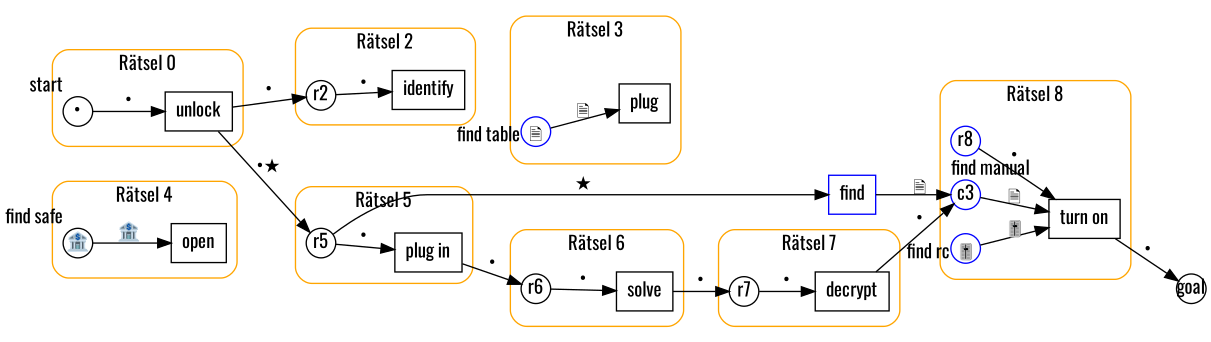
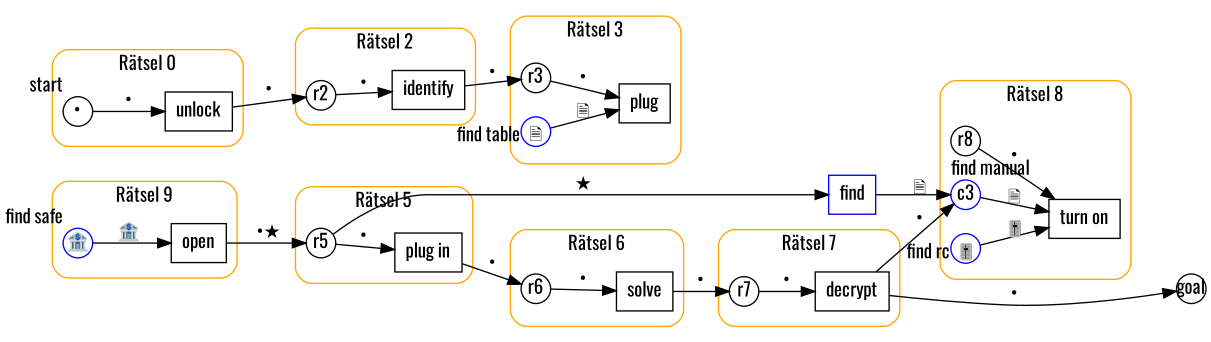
node "r3": added
node "r8": color blue -> black
edge "unlock" -> "r5": now "open" -> "r5"
cluster "Rätsel 4": label "Rätsel 4" -> "Rätsel 9"
node "🏦 find safe": color black -> blue
edge "turn on" -> "goal": now "decrypt" -> "goal"
